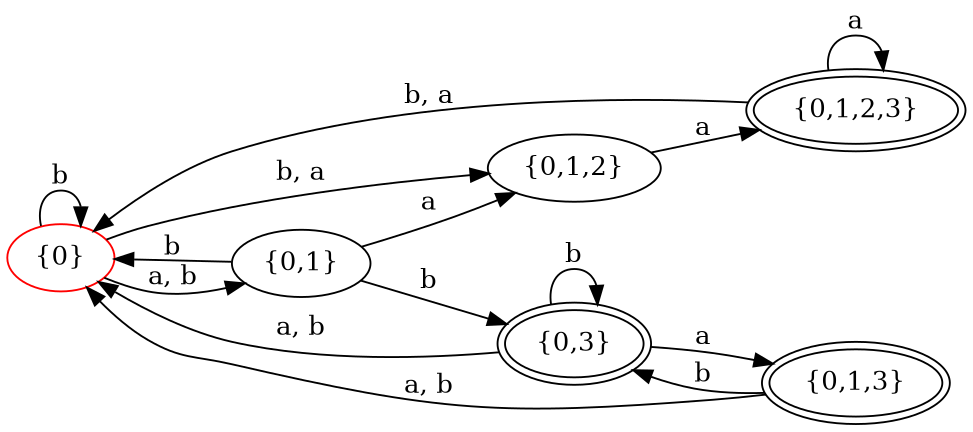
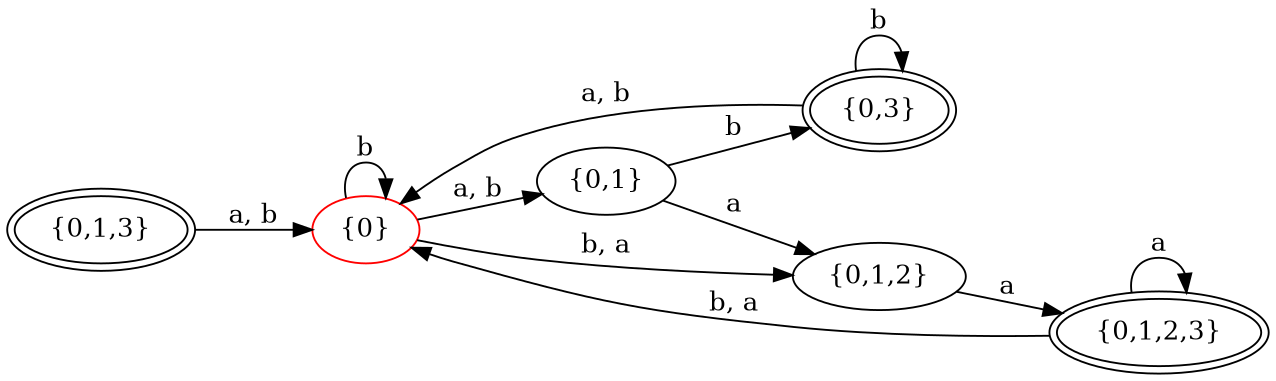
edge "{0,1}" -> "{0}": removed, label "b"
edge "{0,3}" -> "{0,1,3}": removed, label "a"
edge "{0,1,3}" -> "{0,3}": removed, label "b"
